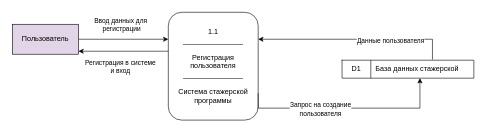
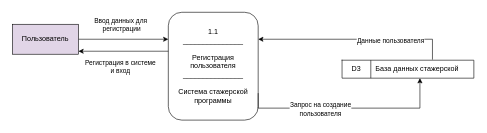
node "D1": label "D1" -> "D3"
